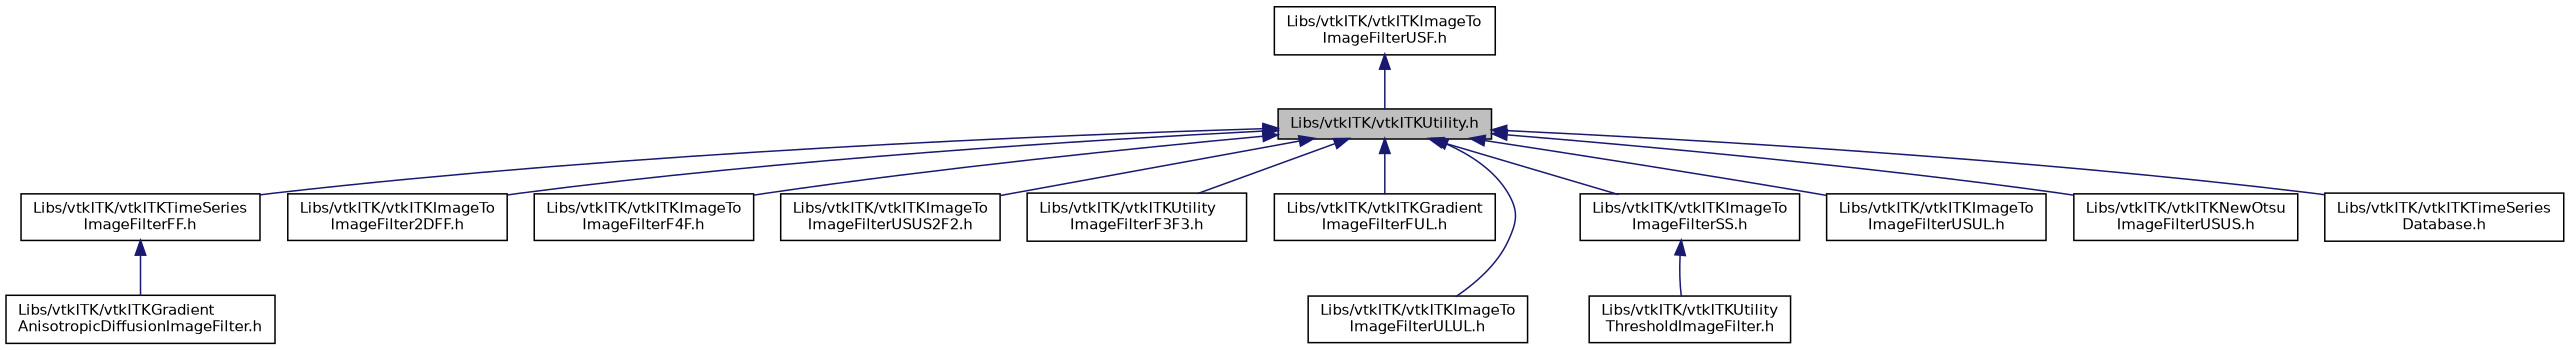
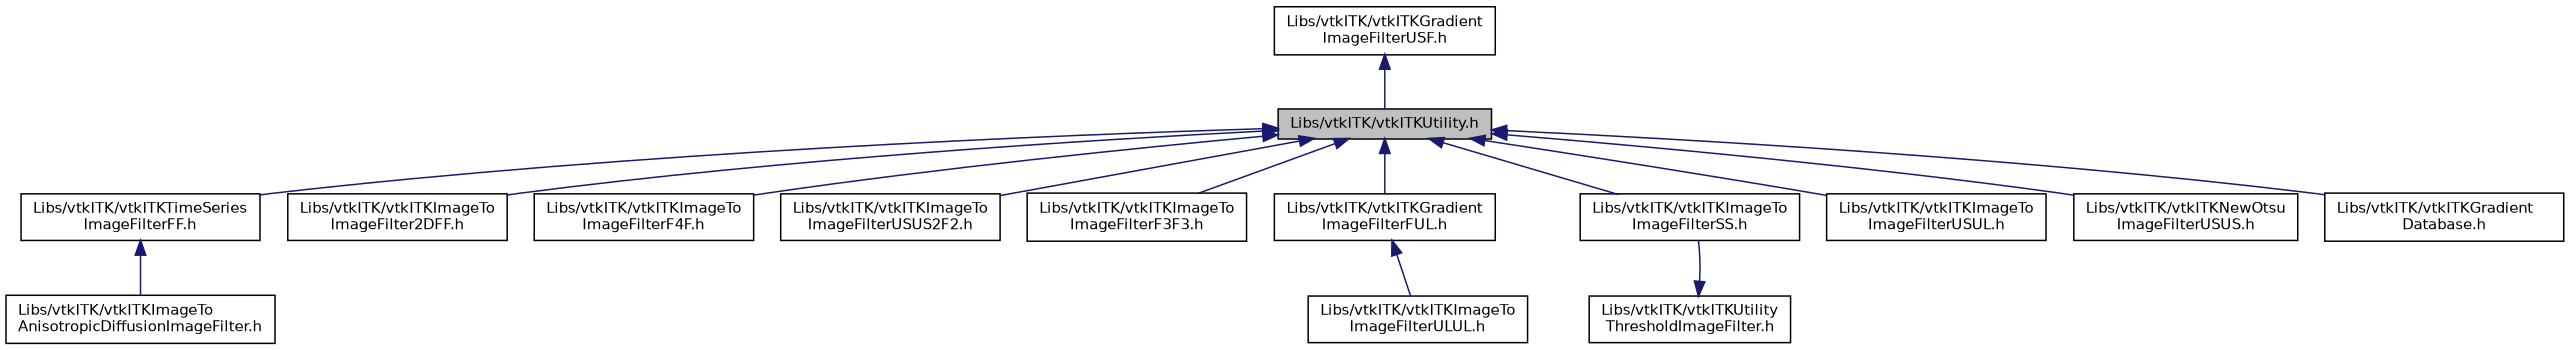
node "Libs/vtkITK/vtkITKImageTo ImageFilterUSF.h": label "Libs/vtkITK/vtkITKImageTo ImageFilterUSF.h" -> "Libs/vtkITK/vtkITKGradient ImageFilterUSF.h"
edge "Libs/vtkITK/vtkITKImageTo ImageFilterULUL.h" -> "Libs/vtkITK/vtkITKUtility.h": now "Libs/vtkITK/vtkITKImageTo ImageFilterULUL.h" -> "Libs/vtkITK/vtkITKGradient ImageFilterFUL.h"
node "Libs/vtkITK/vtkITKUtility ImageFilterF3F3.h": label "Libs/vtkITK/vtkITKUtility ImageFilterF3F3.h" -> "Libs/vtkITK/vtkITKImageTo ImageFilterF3F3.h"
node "Libs/vtkITK/vtkITKTimeSeries Database.h": label "Libs/vtkITK/vtkITKTimeSeries Database.h" -> "Libs/vtkITK/vtkITKGradient Database.h"
edge "Libs/vtkITK/vtkITKUtility ThresholdImageFilter.h" -> "Libs/vtkITK/vtkITKImageTo ImageFilterSS.h": reversed
node "Libs/vtkITK/vtkITKGradient AnisotropicDiffusionImageFilter.h": label "Libs/vtkITK/vtkITKGradient AnisotropicDiffusionImageFilter.h" -> "Libs/vtkITK/vtkITKImageTo AnisotropicDiffusionImageFilter.h"
